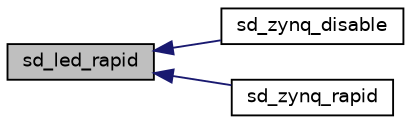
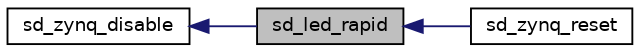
edge "sd_zynq_disable" -> "sd_led_rapid": reversed
node "sd_zynq_rapid": label "sd_zynq_rapid" -> "sd_zynq_reset"
